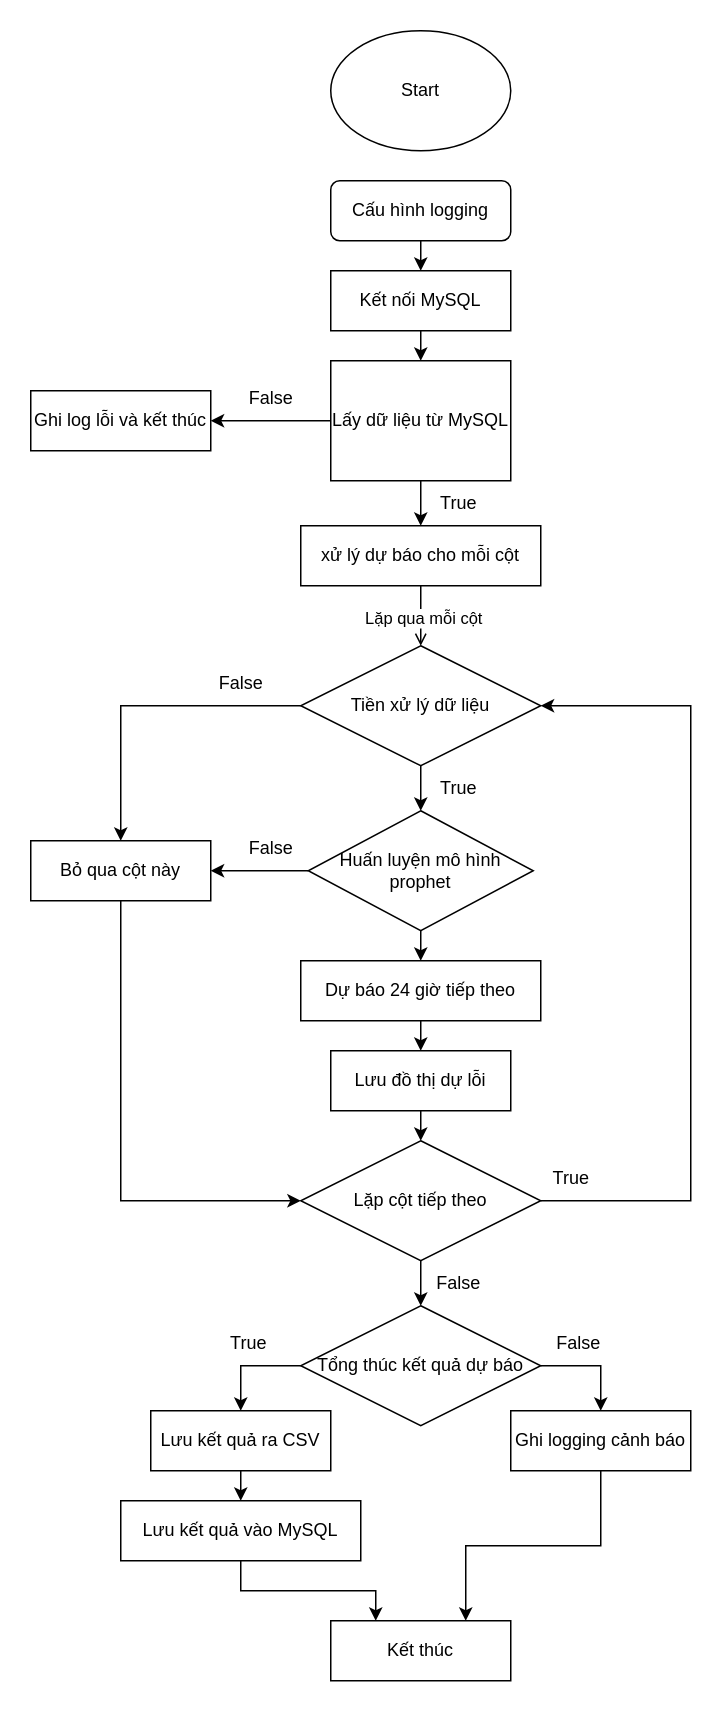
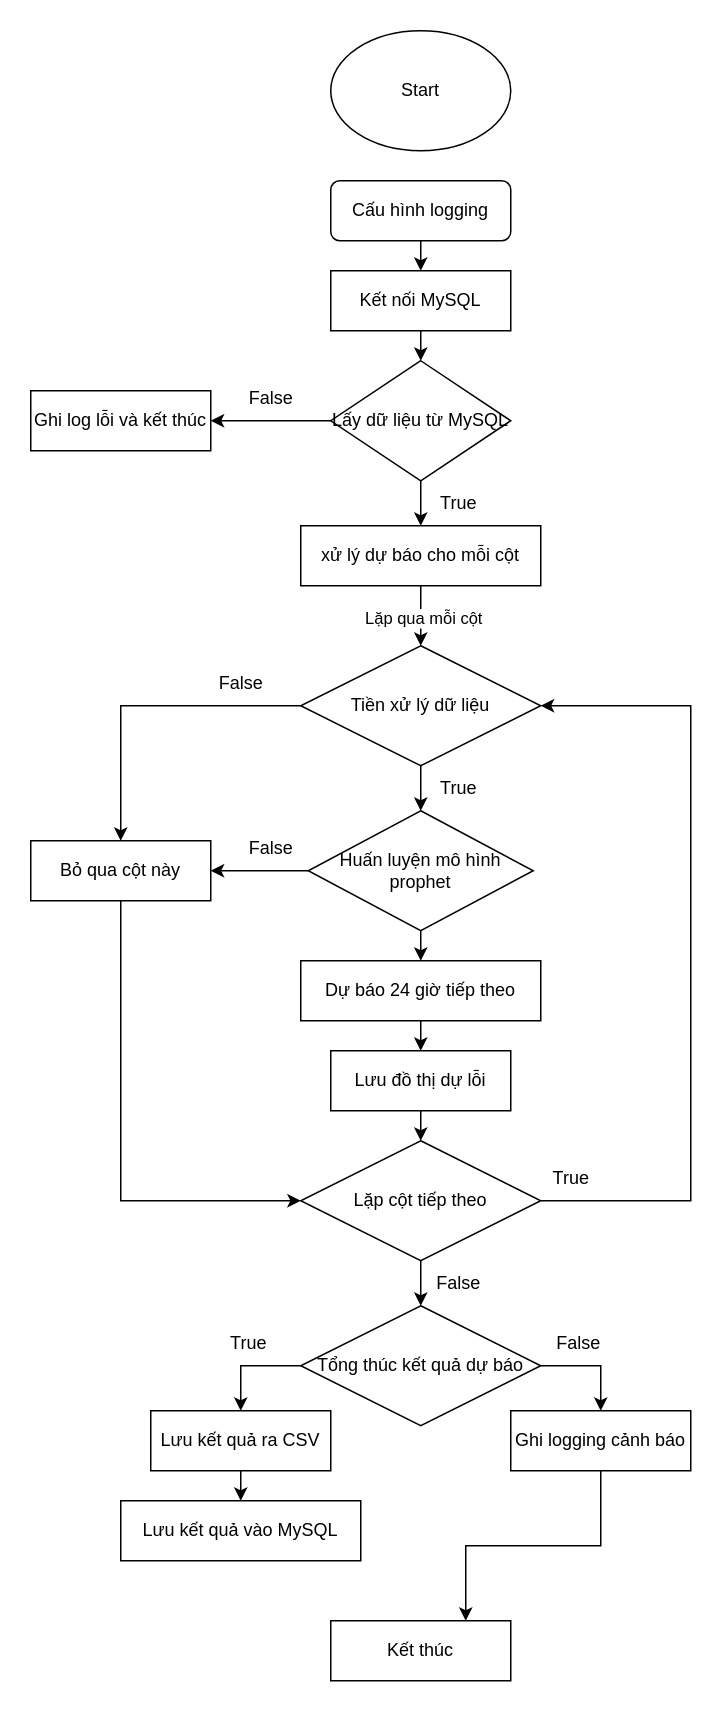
node "Lấy dữ liệu từ MySQL": shape rectangle -> diamond
edge "xử lý dự báo cho mỗi cột" -> "Tiền xử lý dữ liệu": arrowhead open -> classic
edge "Lưu kết quả vào MySQL" -> "Kết thúc": removed
